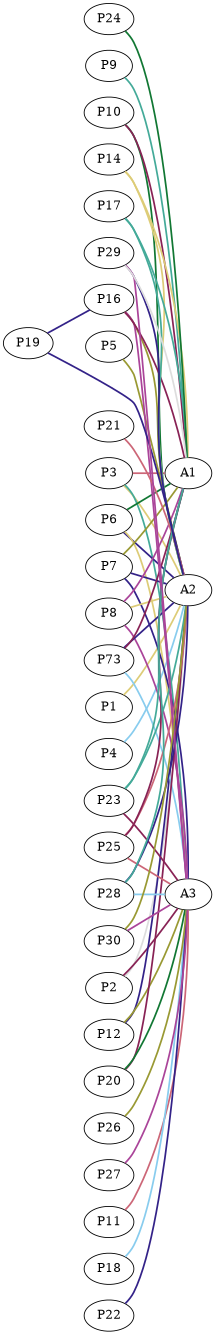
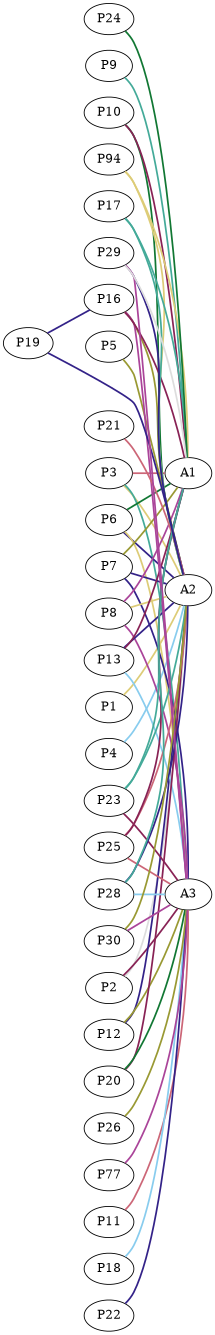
node "P14": label "P14" -> "P94"
node "P73": label "P73" -> "P13"
node "P27": label "P27" -> "P77"
